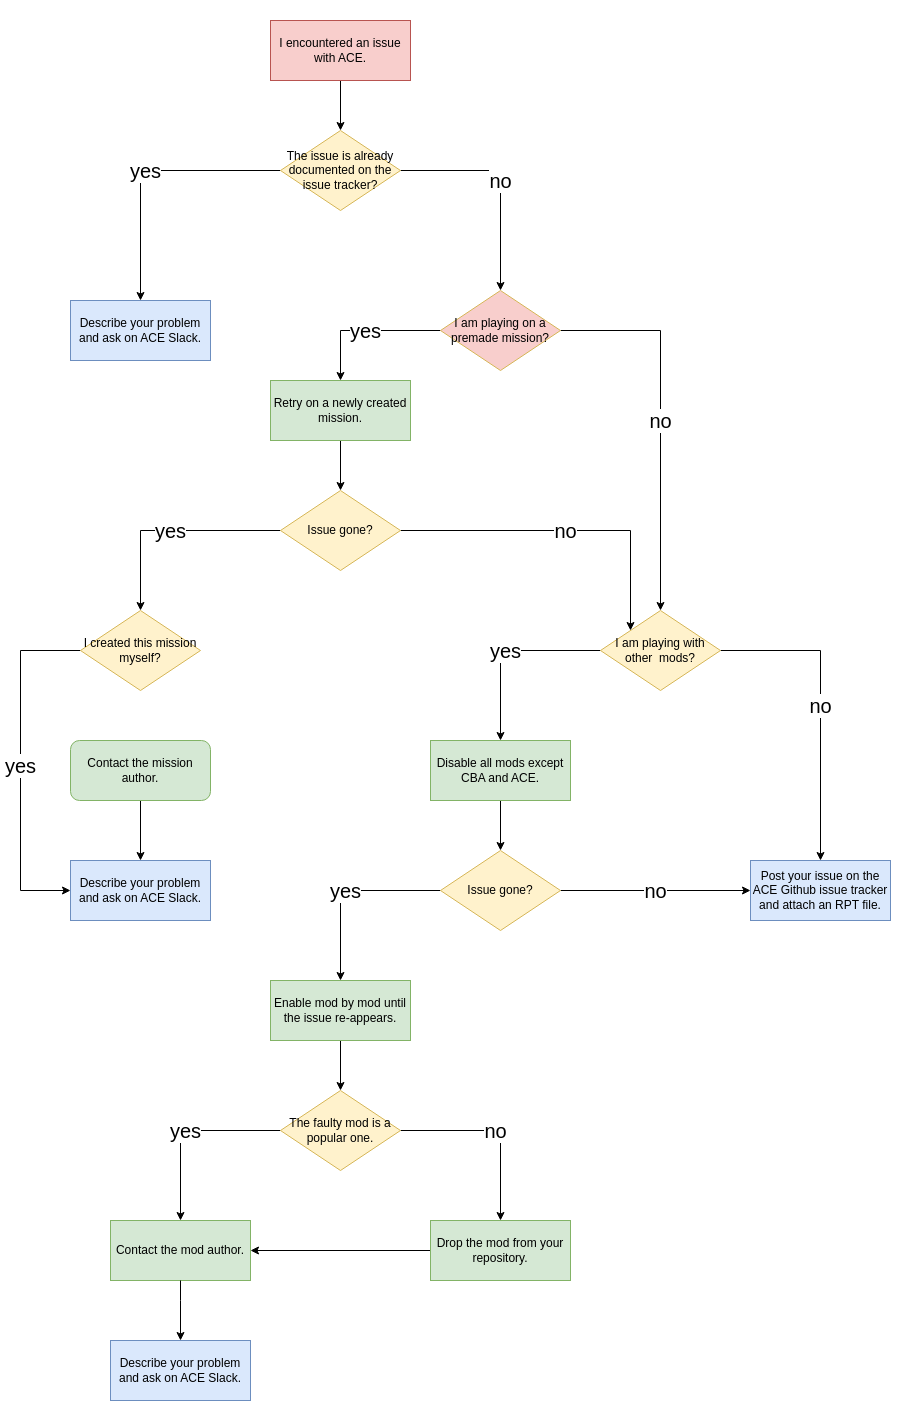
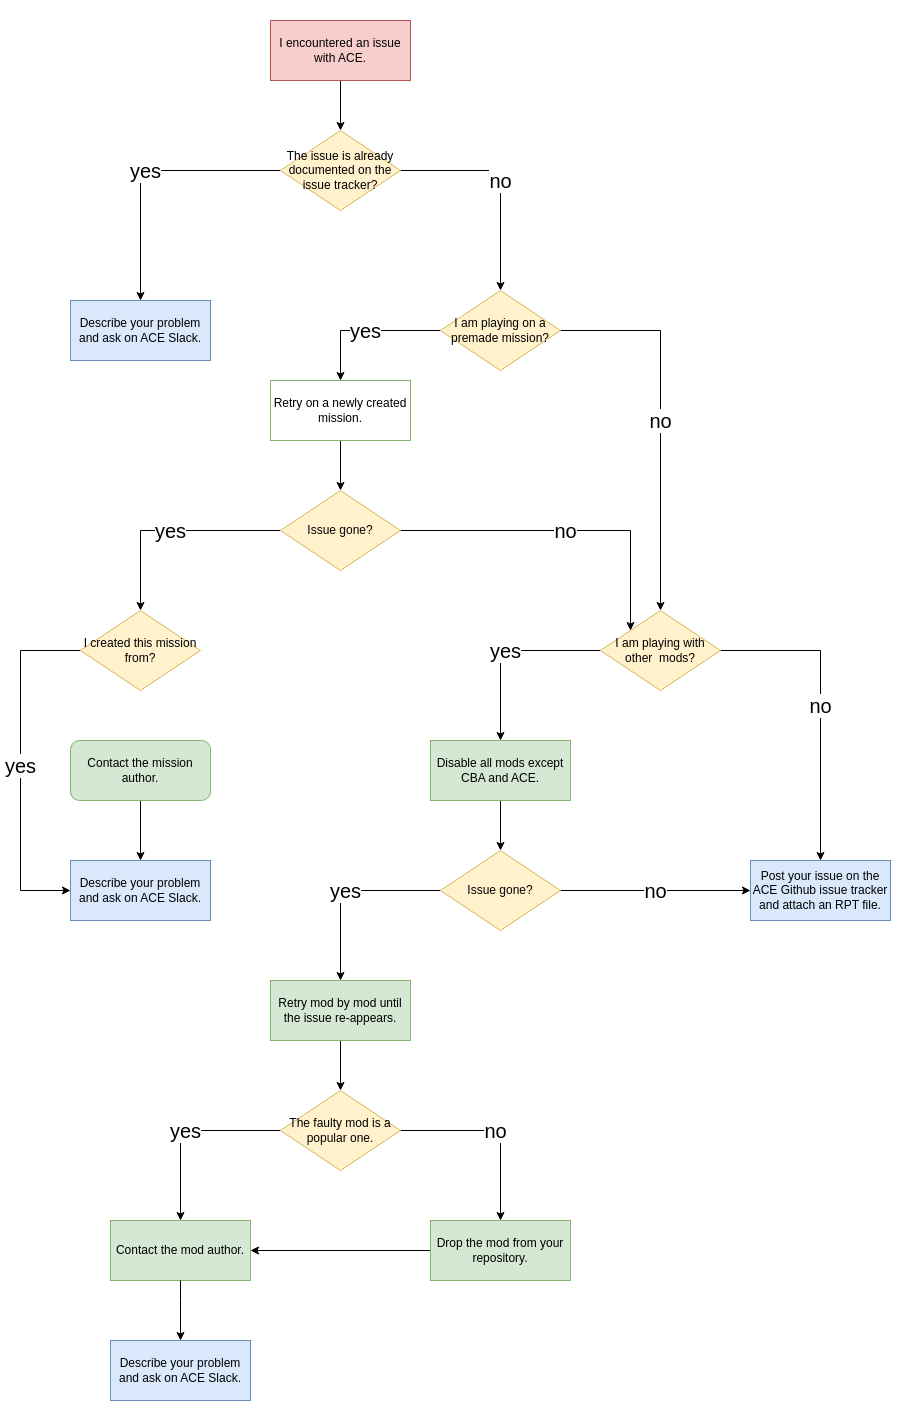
node "I am playing on a premade mission?": fillcolor #f8cecc -> #fff2cc
node "Retry on a newly created mission.": fillcolor #d5e8d4 -> #ffffff
node "I created this mission myself?": label "I created this mission myself?" -> "I created this mission from?"
node "Enable mod by mod until the issue re-appears.": label "Enable mod by mod until the issue re-appears." -> "Retry mod by mod until the issue re-appears."
